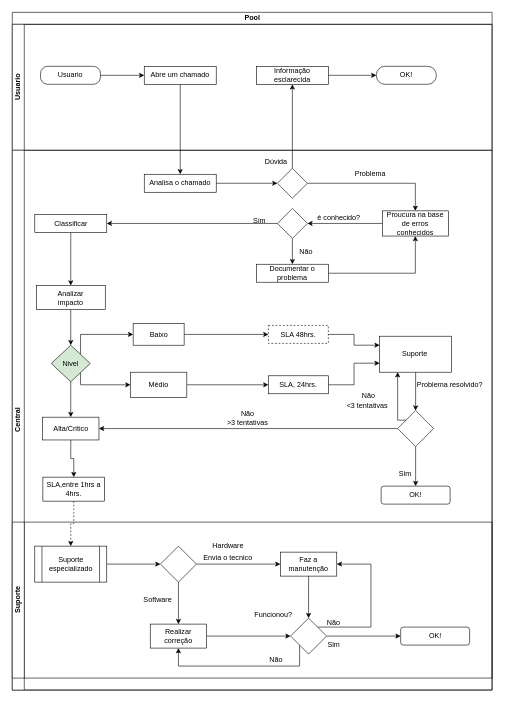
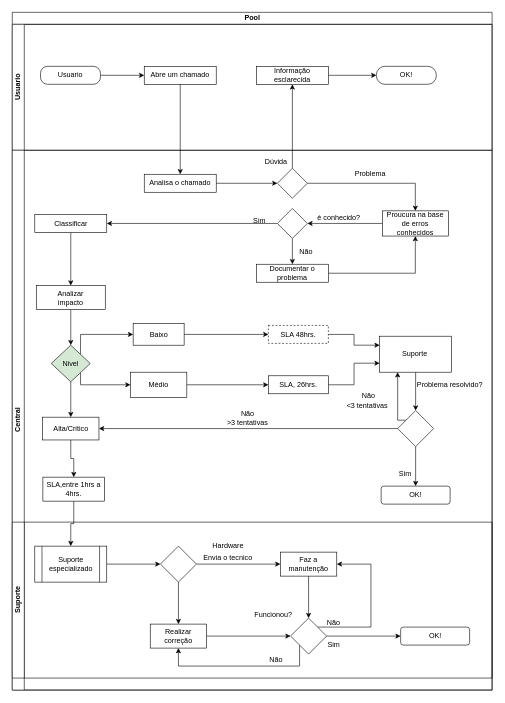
node "SLA, 24hrs.": label "SLA, 24hrs." -> "SLA, 26hrs."
edge "SLA,entre 1hrs a 4hrs." -> "Suporte especializado": style dashed -> solid
node "Software": removed
